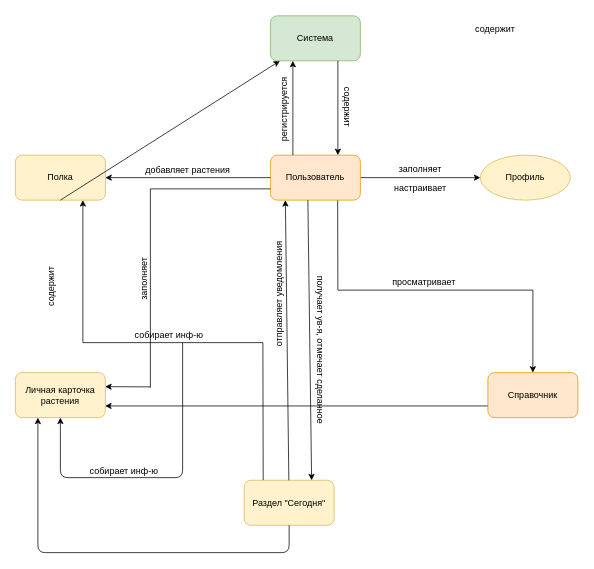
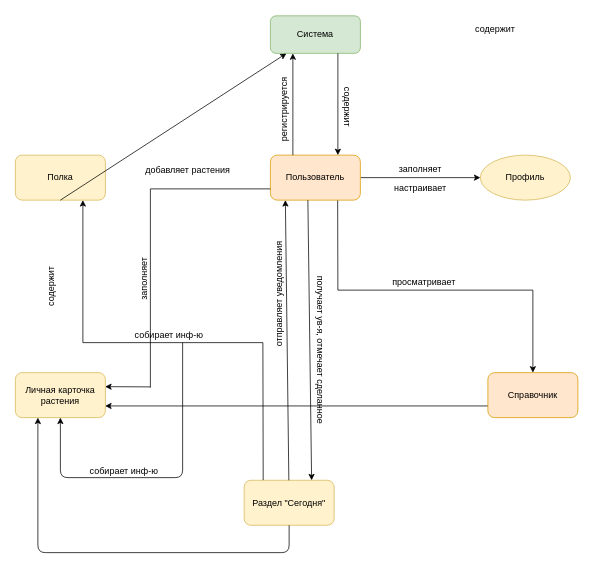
node "Система": size 90x45 -> 90x38
edge "Пользователь" -> "Полка": removed
